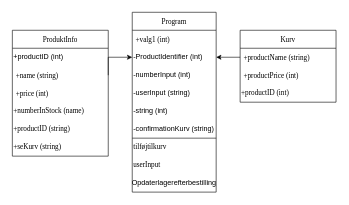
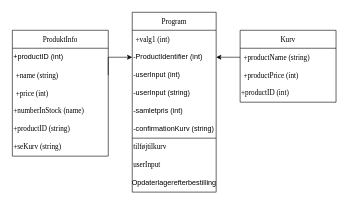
node "-numberInput (int)": label "-numberInput (int)" -> "-userInput (int)"
node "-string (int)": label "-string (int)" -> "-samletpris (int)"
